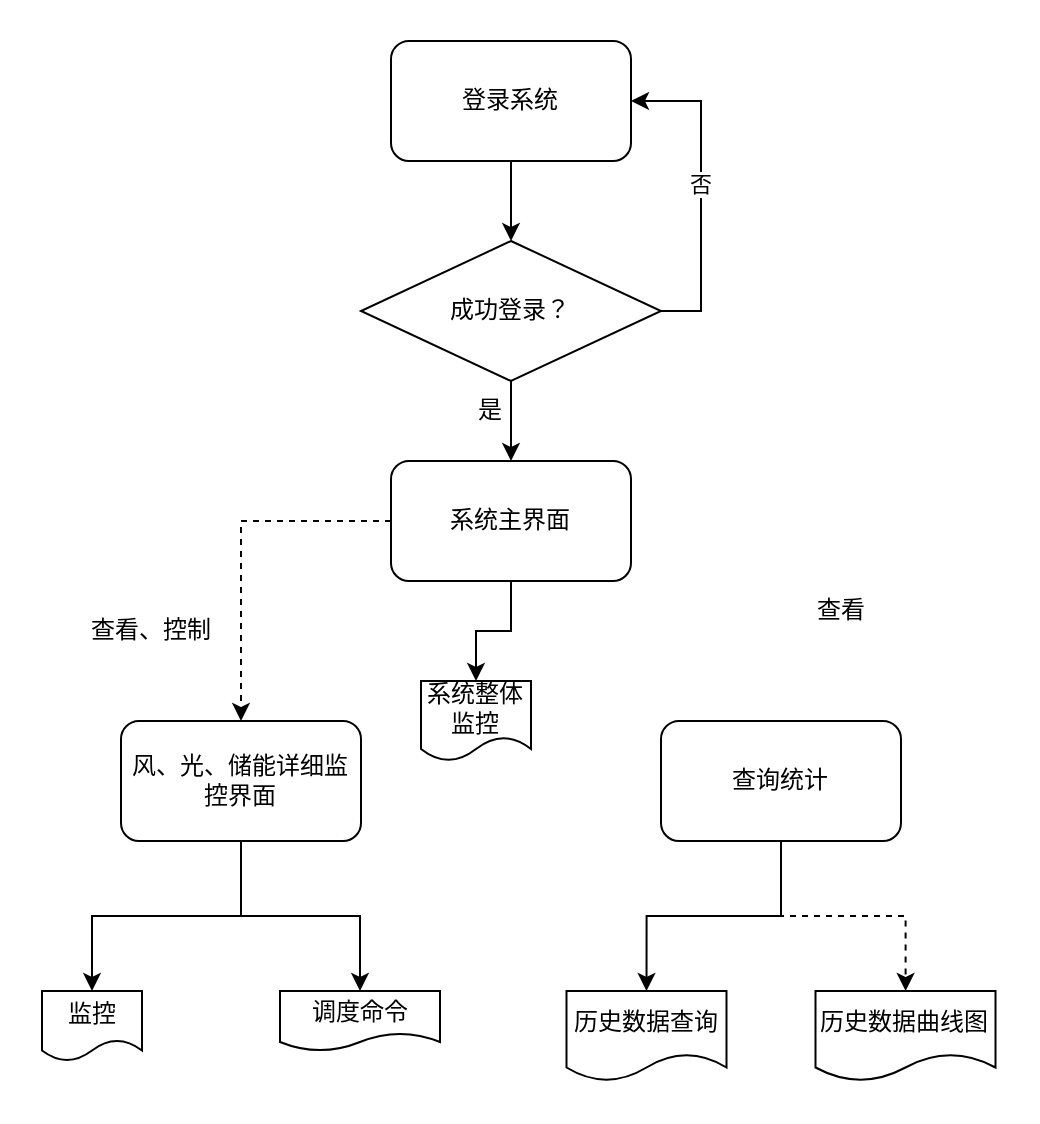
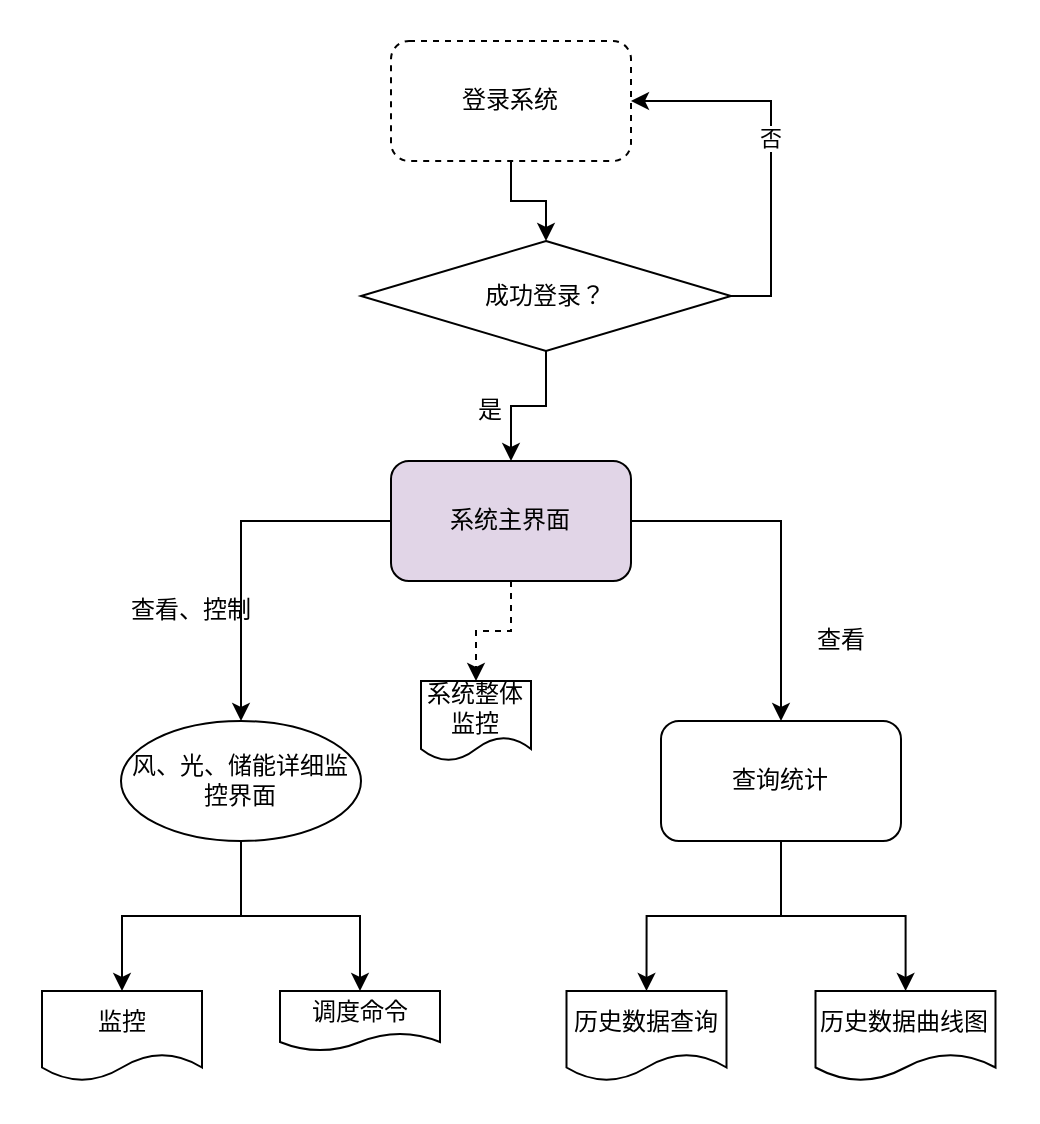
node "登录系统": style solid -> dashed
node "成功登录？": size 300x140 -> 370x110
node "系统主界面": fillcolor #ffffff -> #e1d5e7
edge "系统主界面" -> "查询统计": added
edge "系统主界面" -> "风、光、储能详细监控界面": style dashed -> solid
node "查看": moved (841, 611) -> (841, 641)
node "查看、控制": moved (151, 631) -> (191, 611)
edge "系统主界面" -> "系统整体监控": style solid -> dashed
node "风、光、储能详细监控界面": shape rounded rectangle -> ellipse
edge "查询统计" -> "历史数据曲线图": style dashed -> solid
node "监控": size 100x70 -> 160x90
